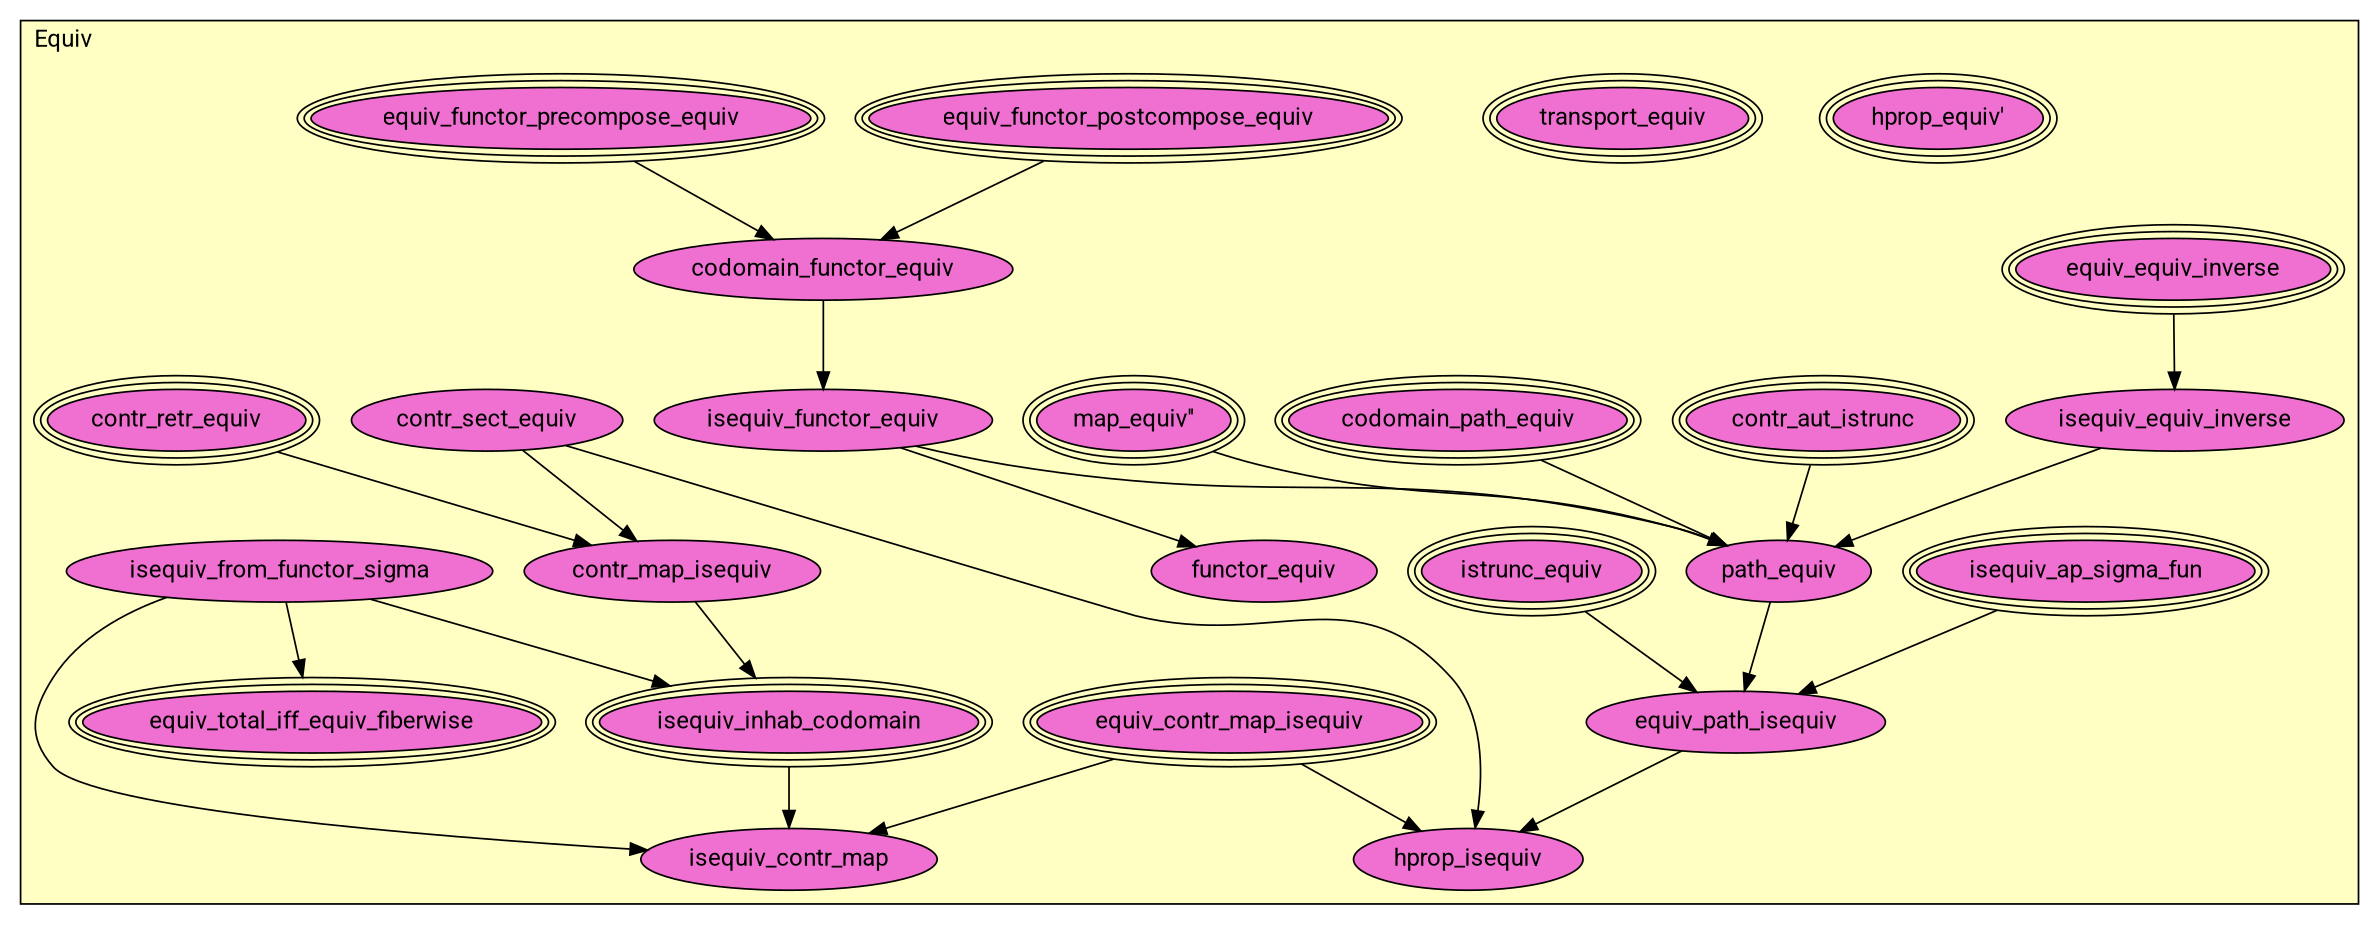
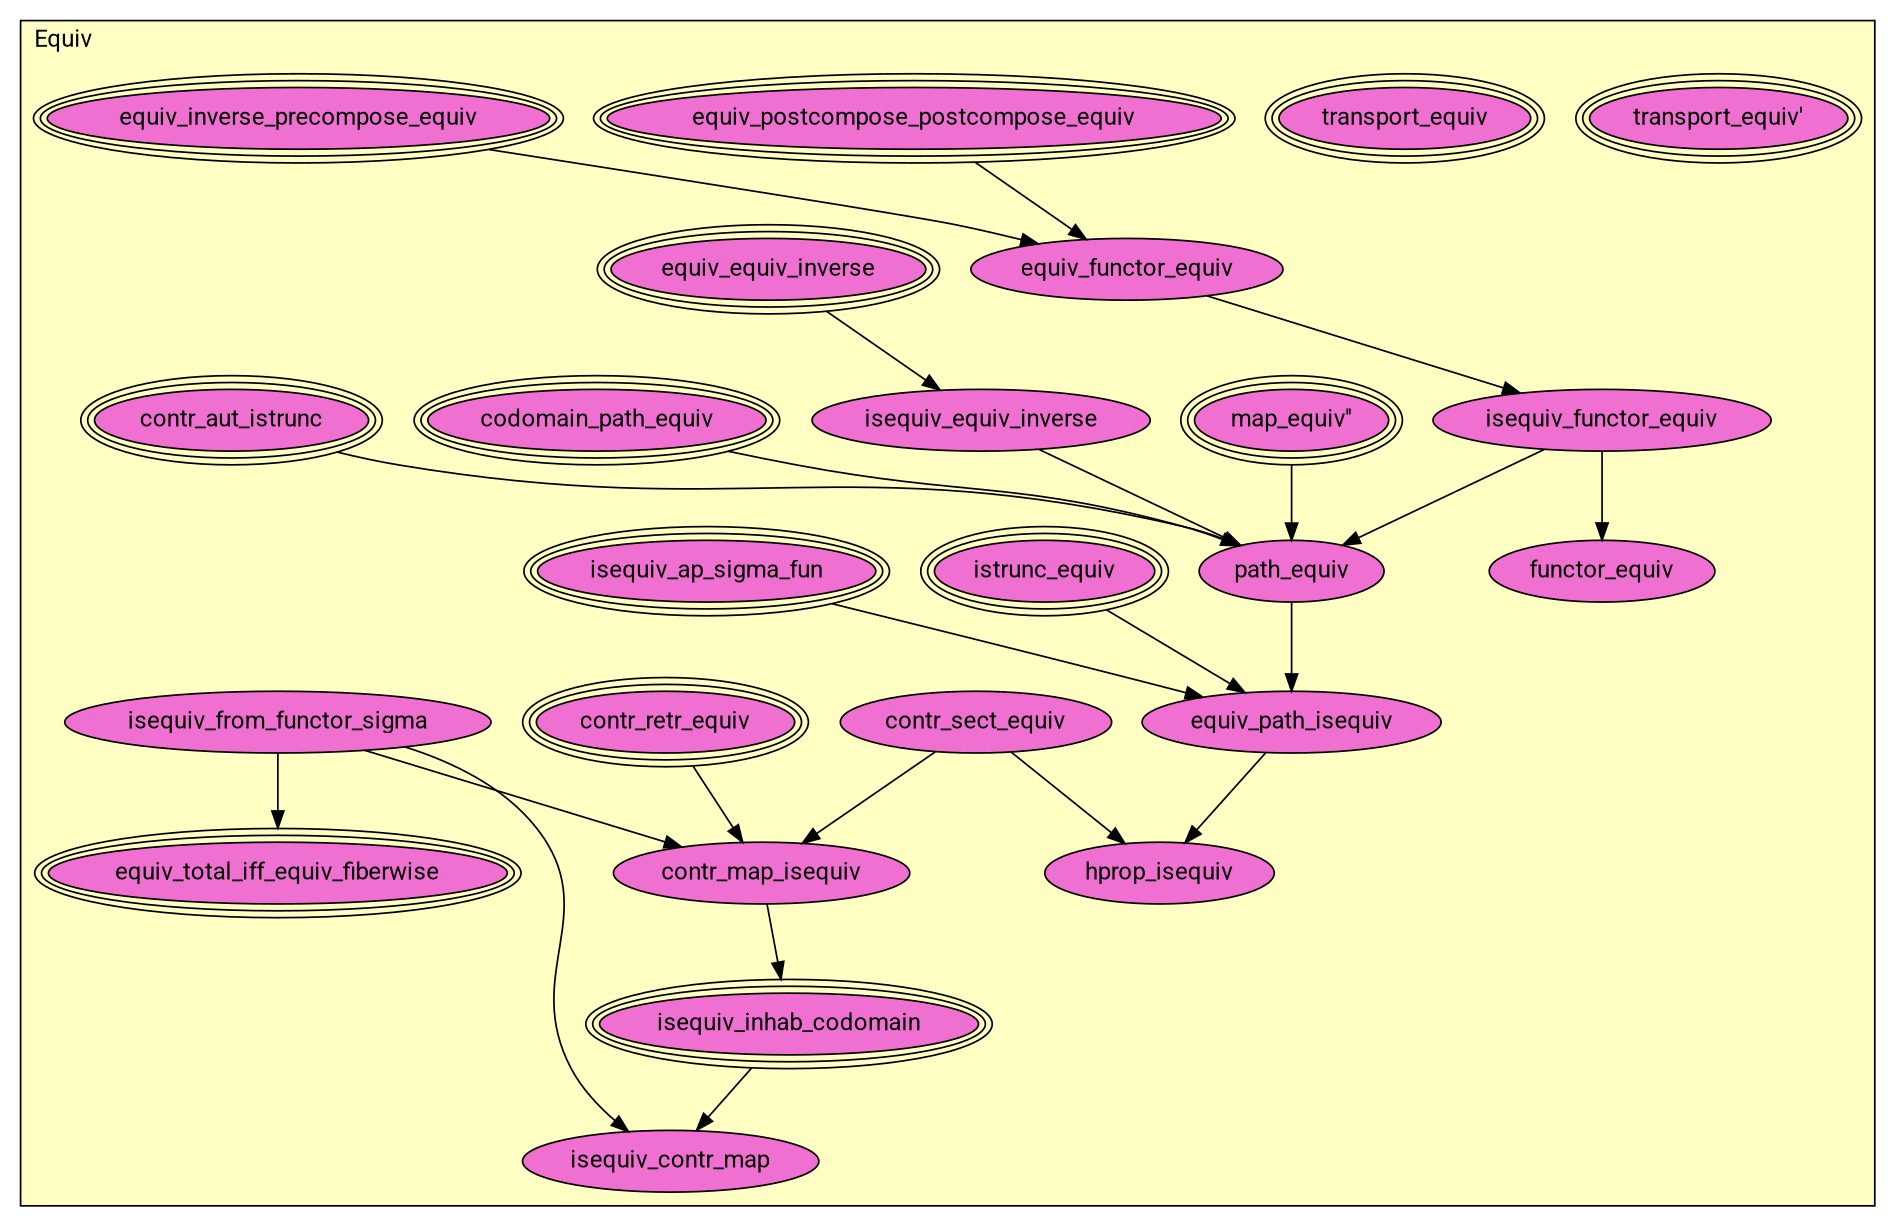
node "equiv_functor_precompose_equiv": label "equiv_functor_precompose_equiv" -> "equiv_inverse_precompose_equiv"
node "equiv_functor_postcompose_equiv": label "equiv_functor_postcompose_equiv" -> "equiv_postcompose_postcompose_equiv"
node "hprop_equiv'": label "hprop_equiv'" -> "transport_equiv'"
node "codomain_functor_equiv": label "codomain_functor_equiv" -> "equiv_functor_equiv"
edge "isequiv_from_functor_sigma" -> "isequiv_inhab_codomain": now "isequiv_from_functor_sigma" -> "contr_map_isequiv"
node "equiv_contr_map_isequiv": removed
